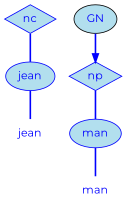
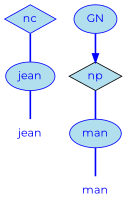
node "GN": color black -> blue
node "np": color blue -> black
